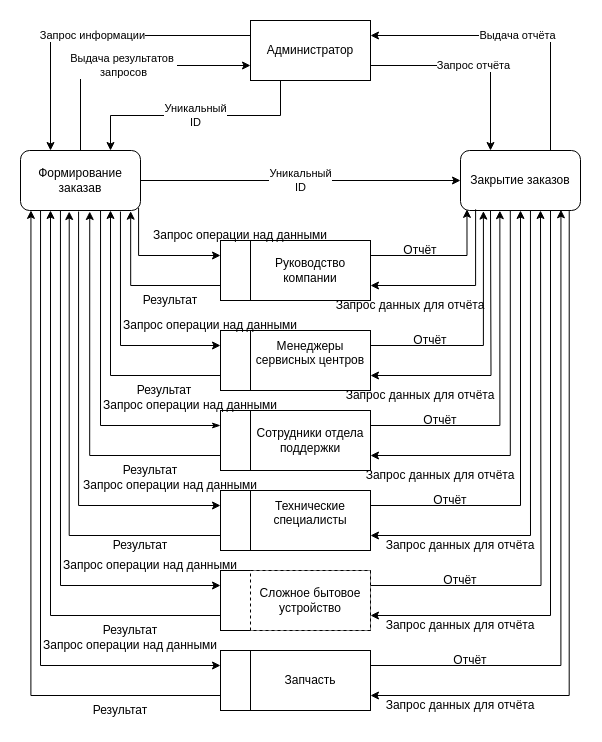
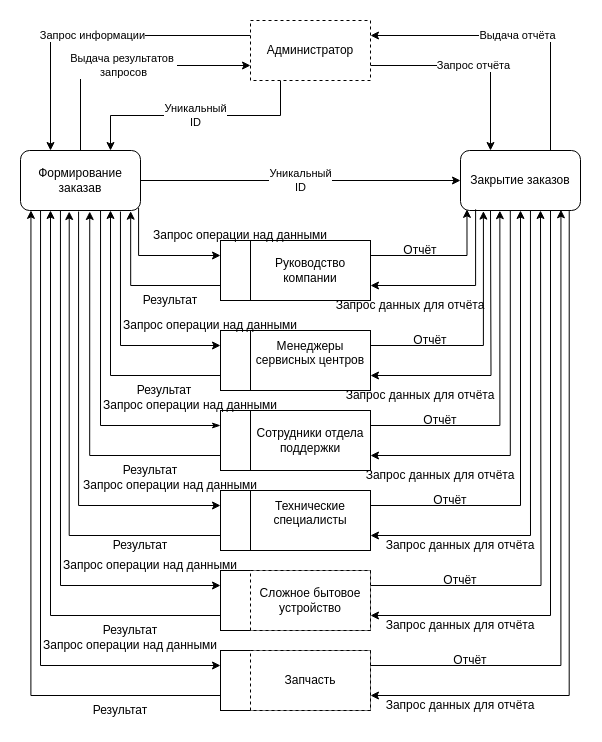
node "Администратор": style solid -> dashed
node "Запчасть": style solid -> dashed
